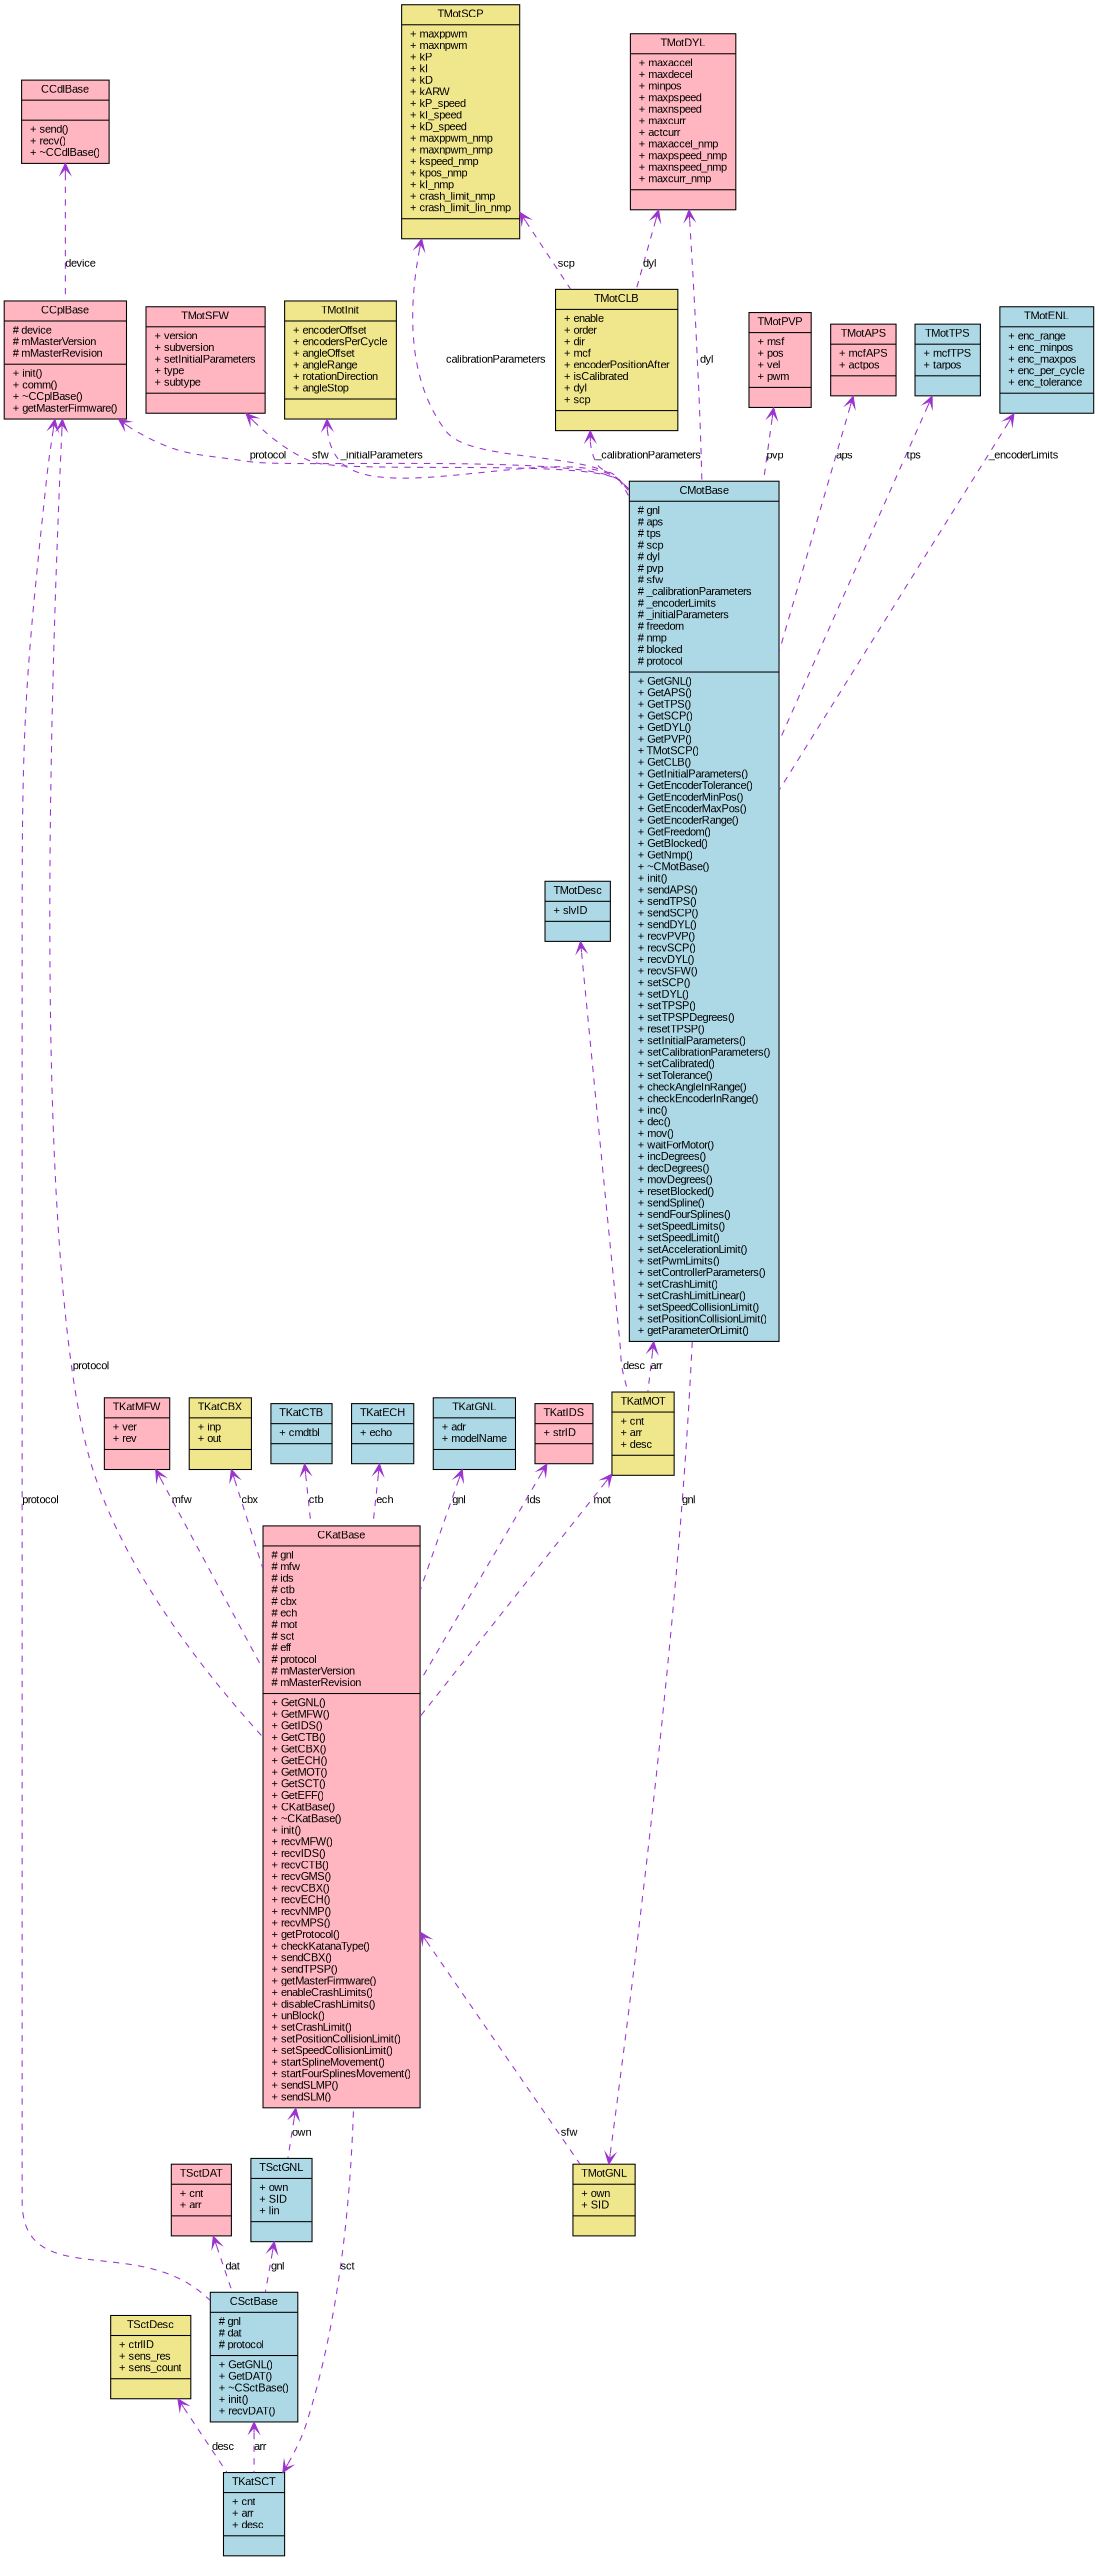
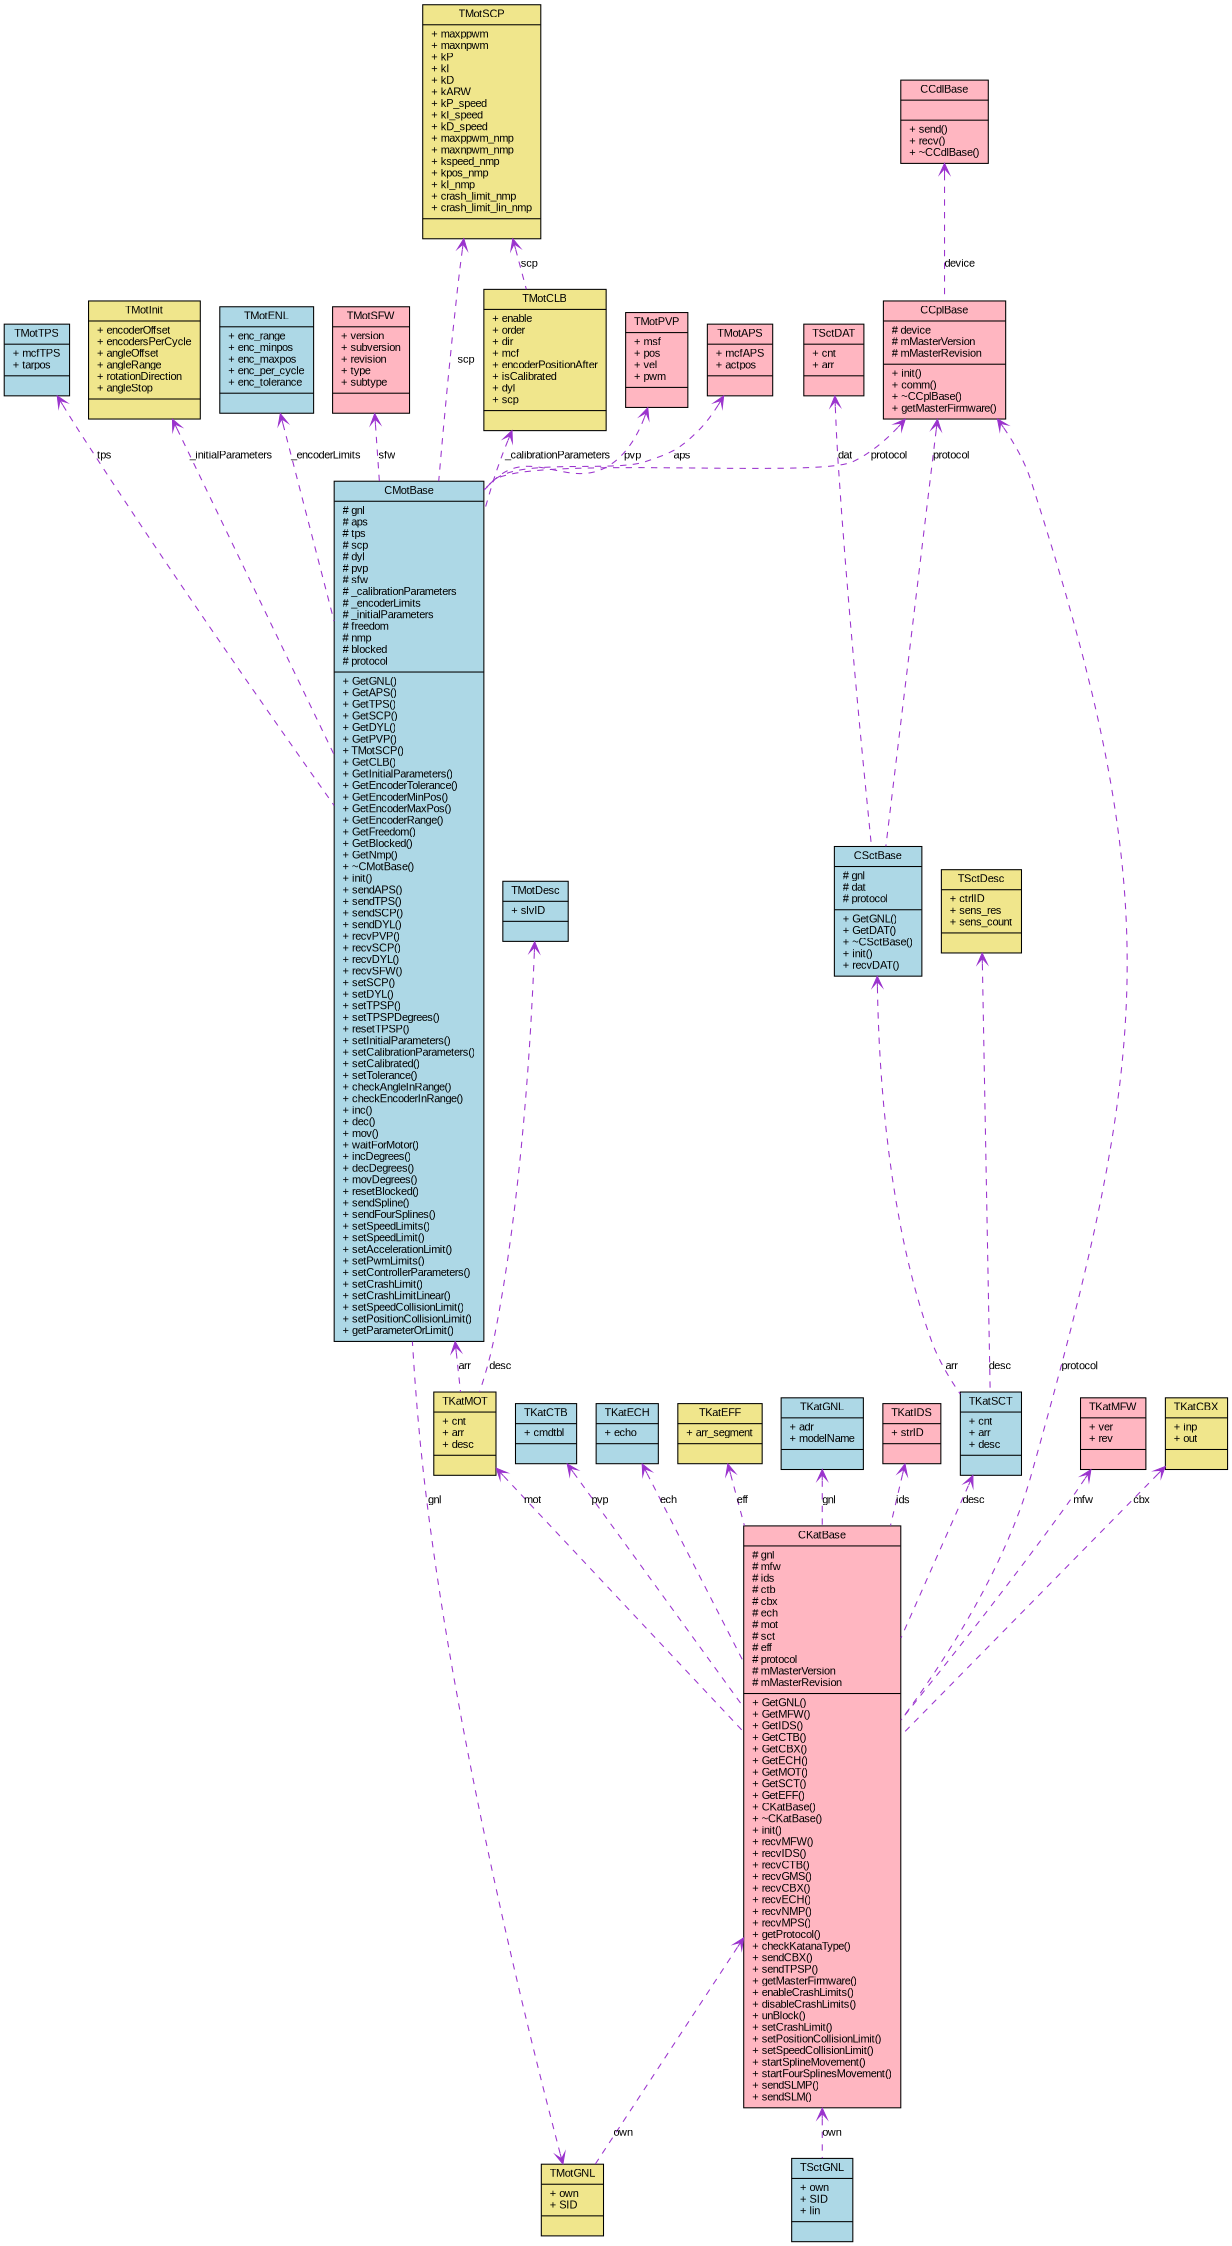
node "TMotDYL": removed
node "TMotSFW": text "+ setInitialParameters" -> "+ revision"
edge "CMotBase" -> "TMotSCP": label "calibrationParameters" -> "scp"
node "TKatEFF": added
edge "CKatBase" -> "TKatCTB": label "ctb" -> "pvp"
edge "TMotGNL" -> "CKatBase": label "sfw" -> "own"
edge "CKatBase" -> "TKatSCT": label "sct" -> "desc"
edge "CSctBase" -> "TSctGNL": removed, label "gnl"
